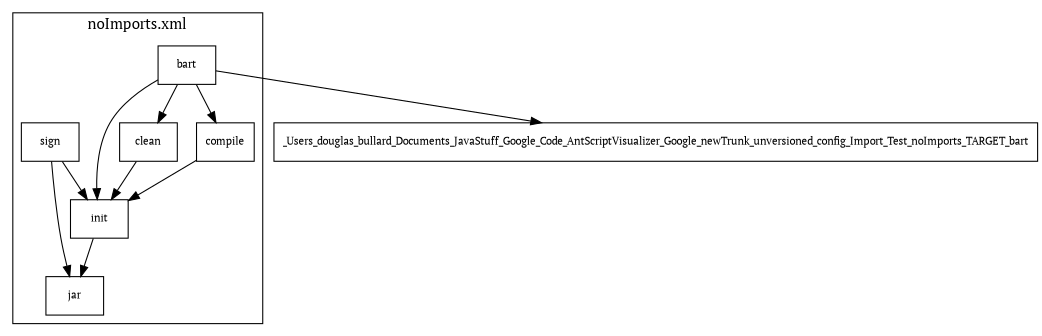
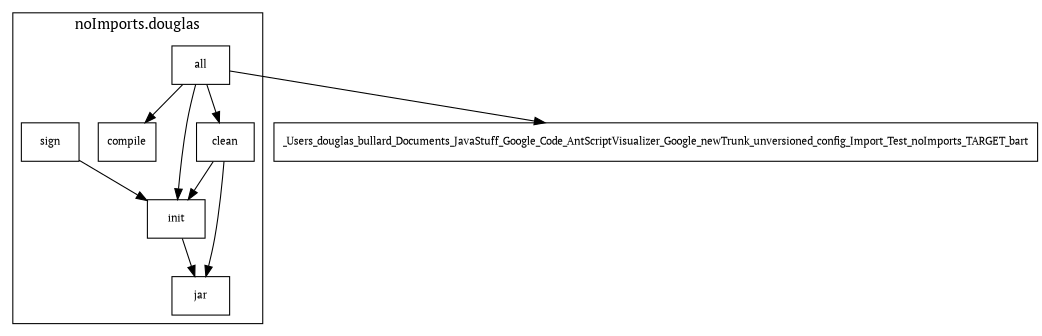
cluster "noImports.xml": label "noImports.xml" -> "noImports.douglas"
node "bart": label "bart" -> "all"
edge "compile" -> "init": removed
edge "sign" -> "jar": now "clean" -> "jar"
